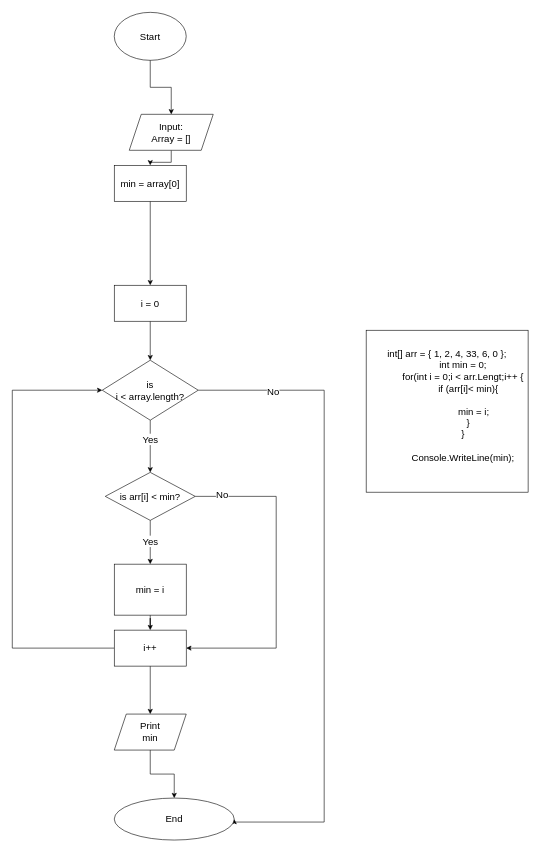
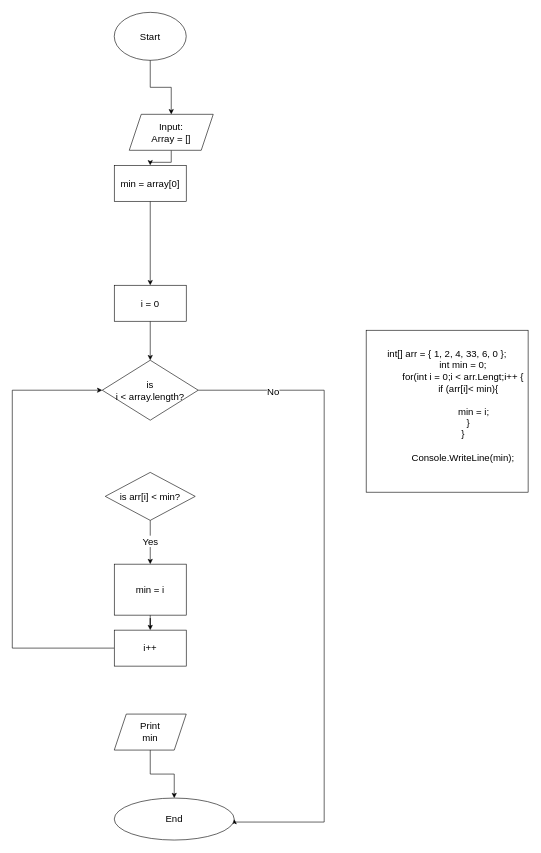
edge "is i < array.length?" -> "is arr[i] < min?": removed, label "Yes"
edge "is arr[i] < min?" -> "i++": removed, label "No"
edge "i++" -> "Print min": removed
